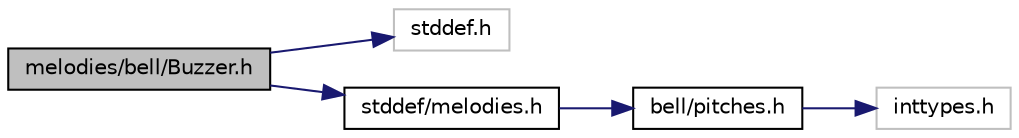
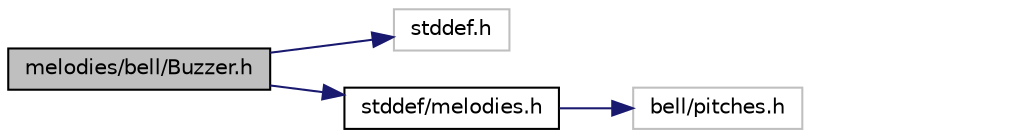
node "bell/pitches.h": color black -> grey75
node "inttypes.h": removed
